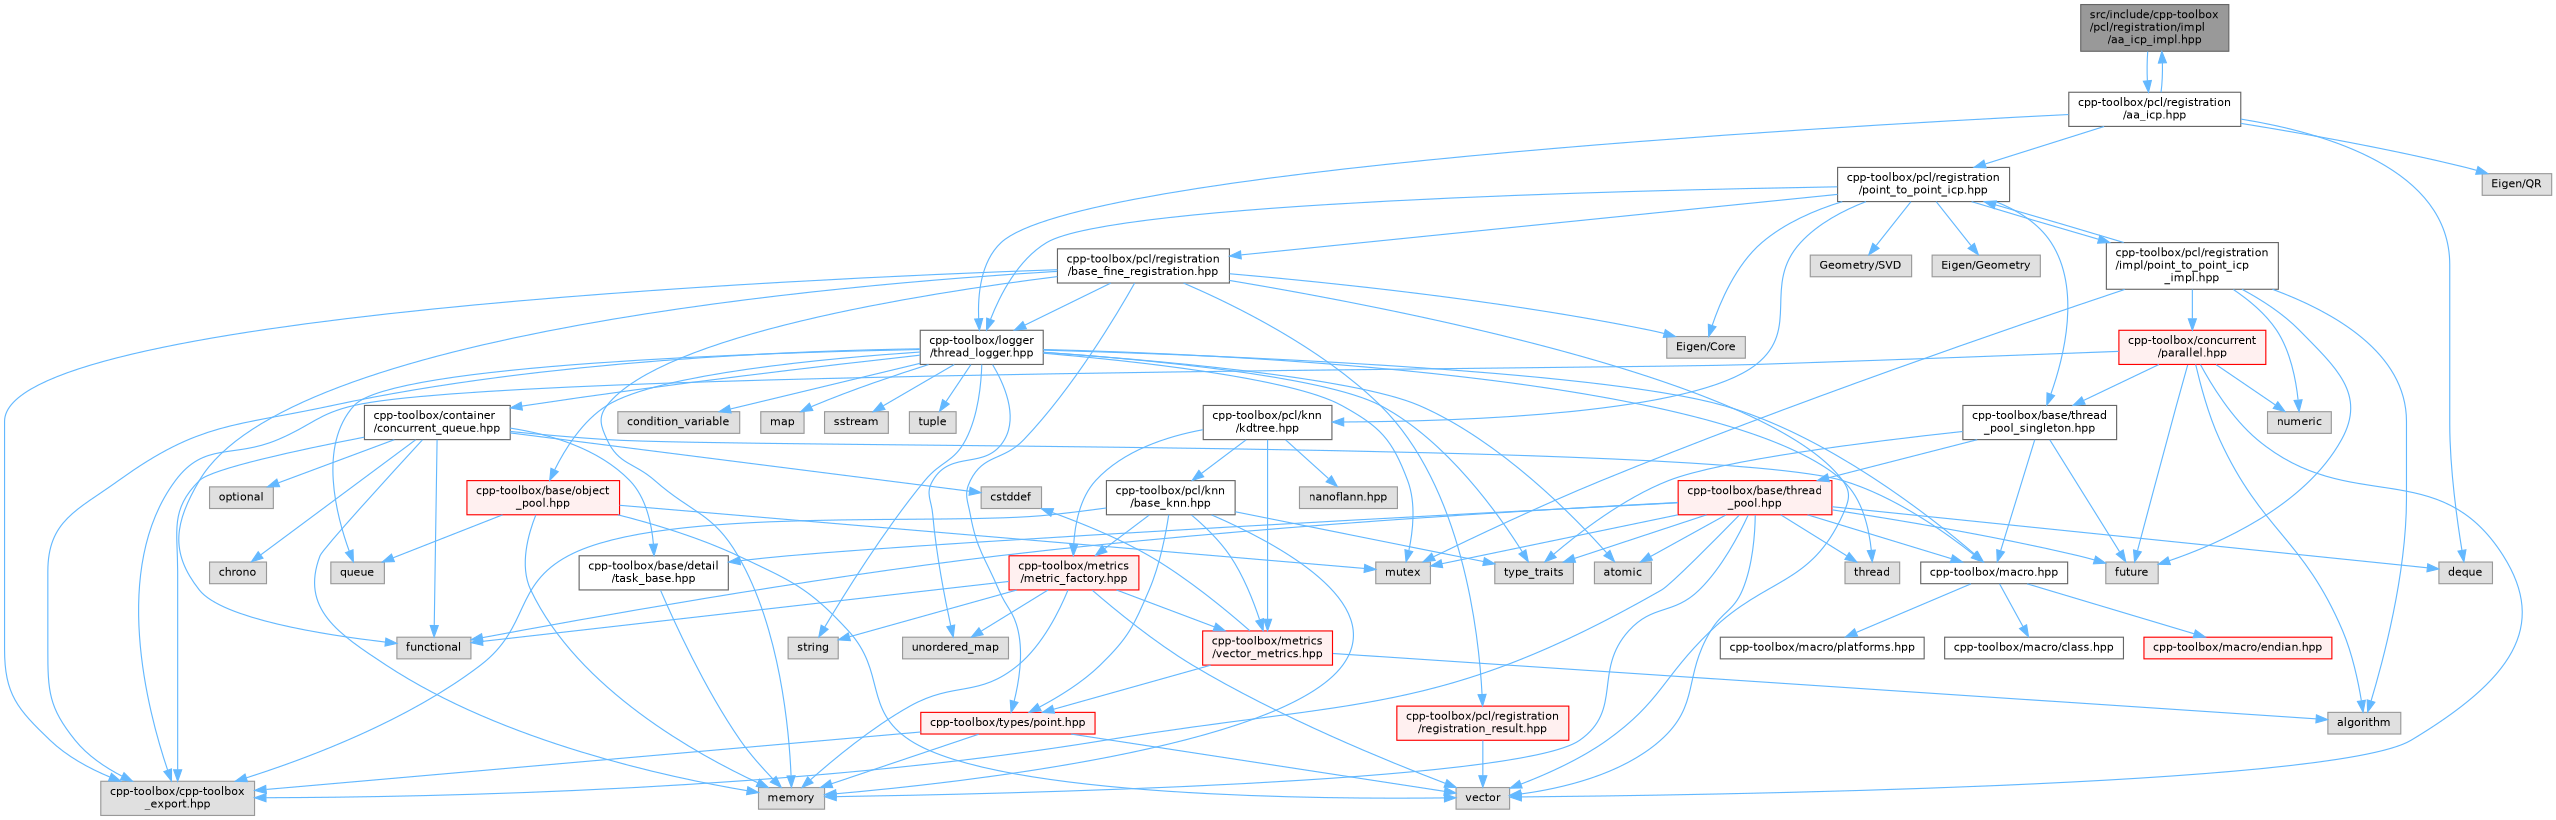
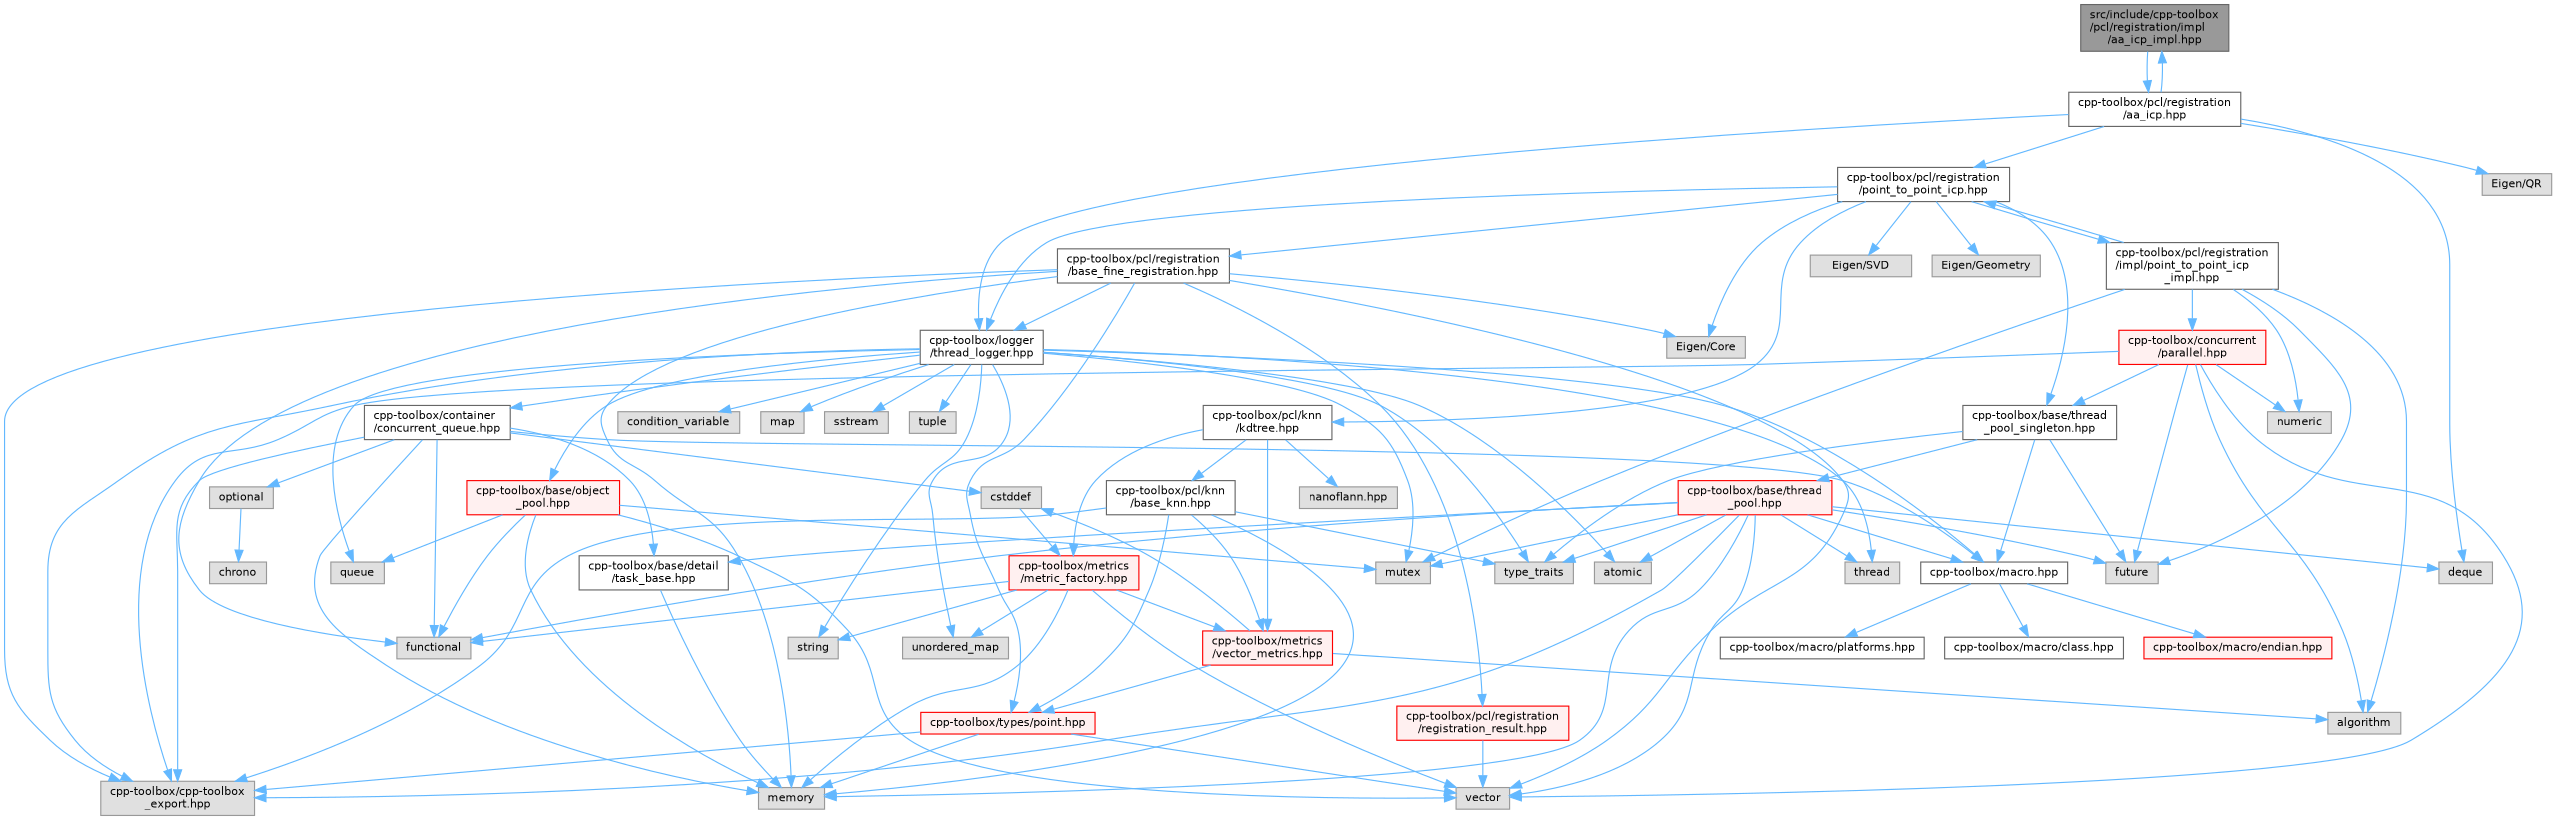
node "Geometry/SVD": label "Geometry/SVD" -> "Eigen/SVD"
edge "cpp-toolbox/container /concurrent_queue.hpp" -> "chrono": now "optional" -> "chrono"
edge "cpp-toolbox/pcl/knn /base_knn.hpp" -> "cpp-toolbox/metrics /metric_factory.hpp": now "cstddef" -> "cpp-toolbox/metrics /metric_factory.hpp"
edge "cpp-toolbox/base/object _pool.hpp" -> "functional": added
